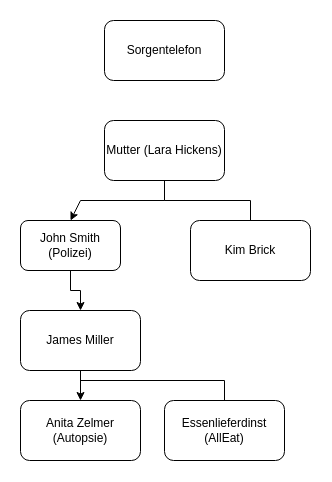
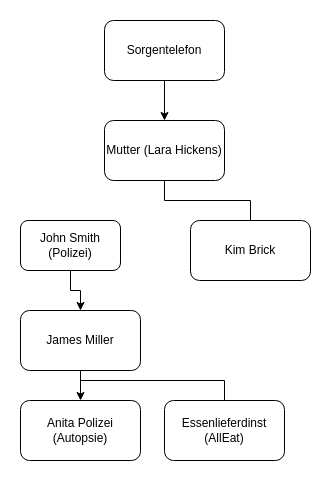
edge "Sorgentelefon" -> "Mutter (Lara Hickens)": added
edge "Mutter (Lara Hickens)" -> "John Smith (Polizei)": removed
node "Anita Zelmer (Autopsie)": label "Anita Zelmer (Autopsie)" -> "Anita Polizei (Autopsie)"
